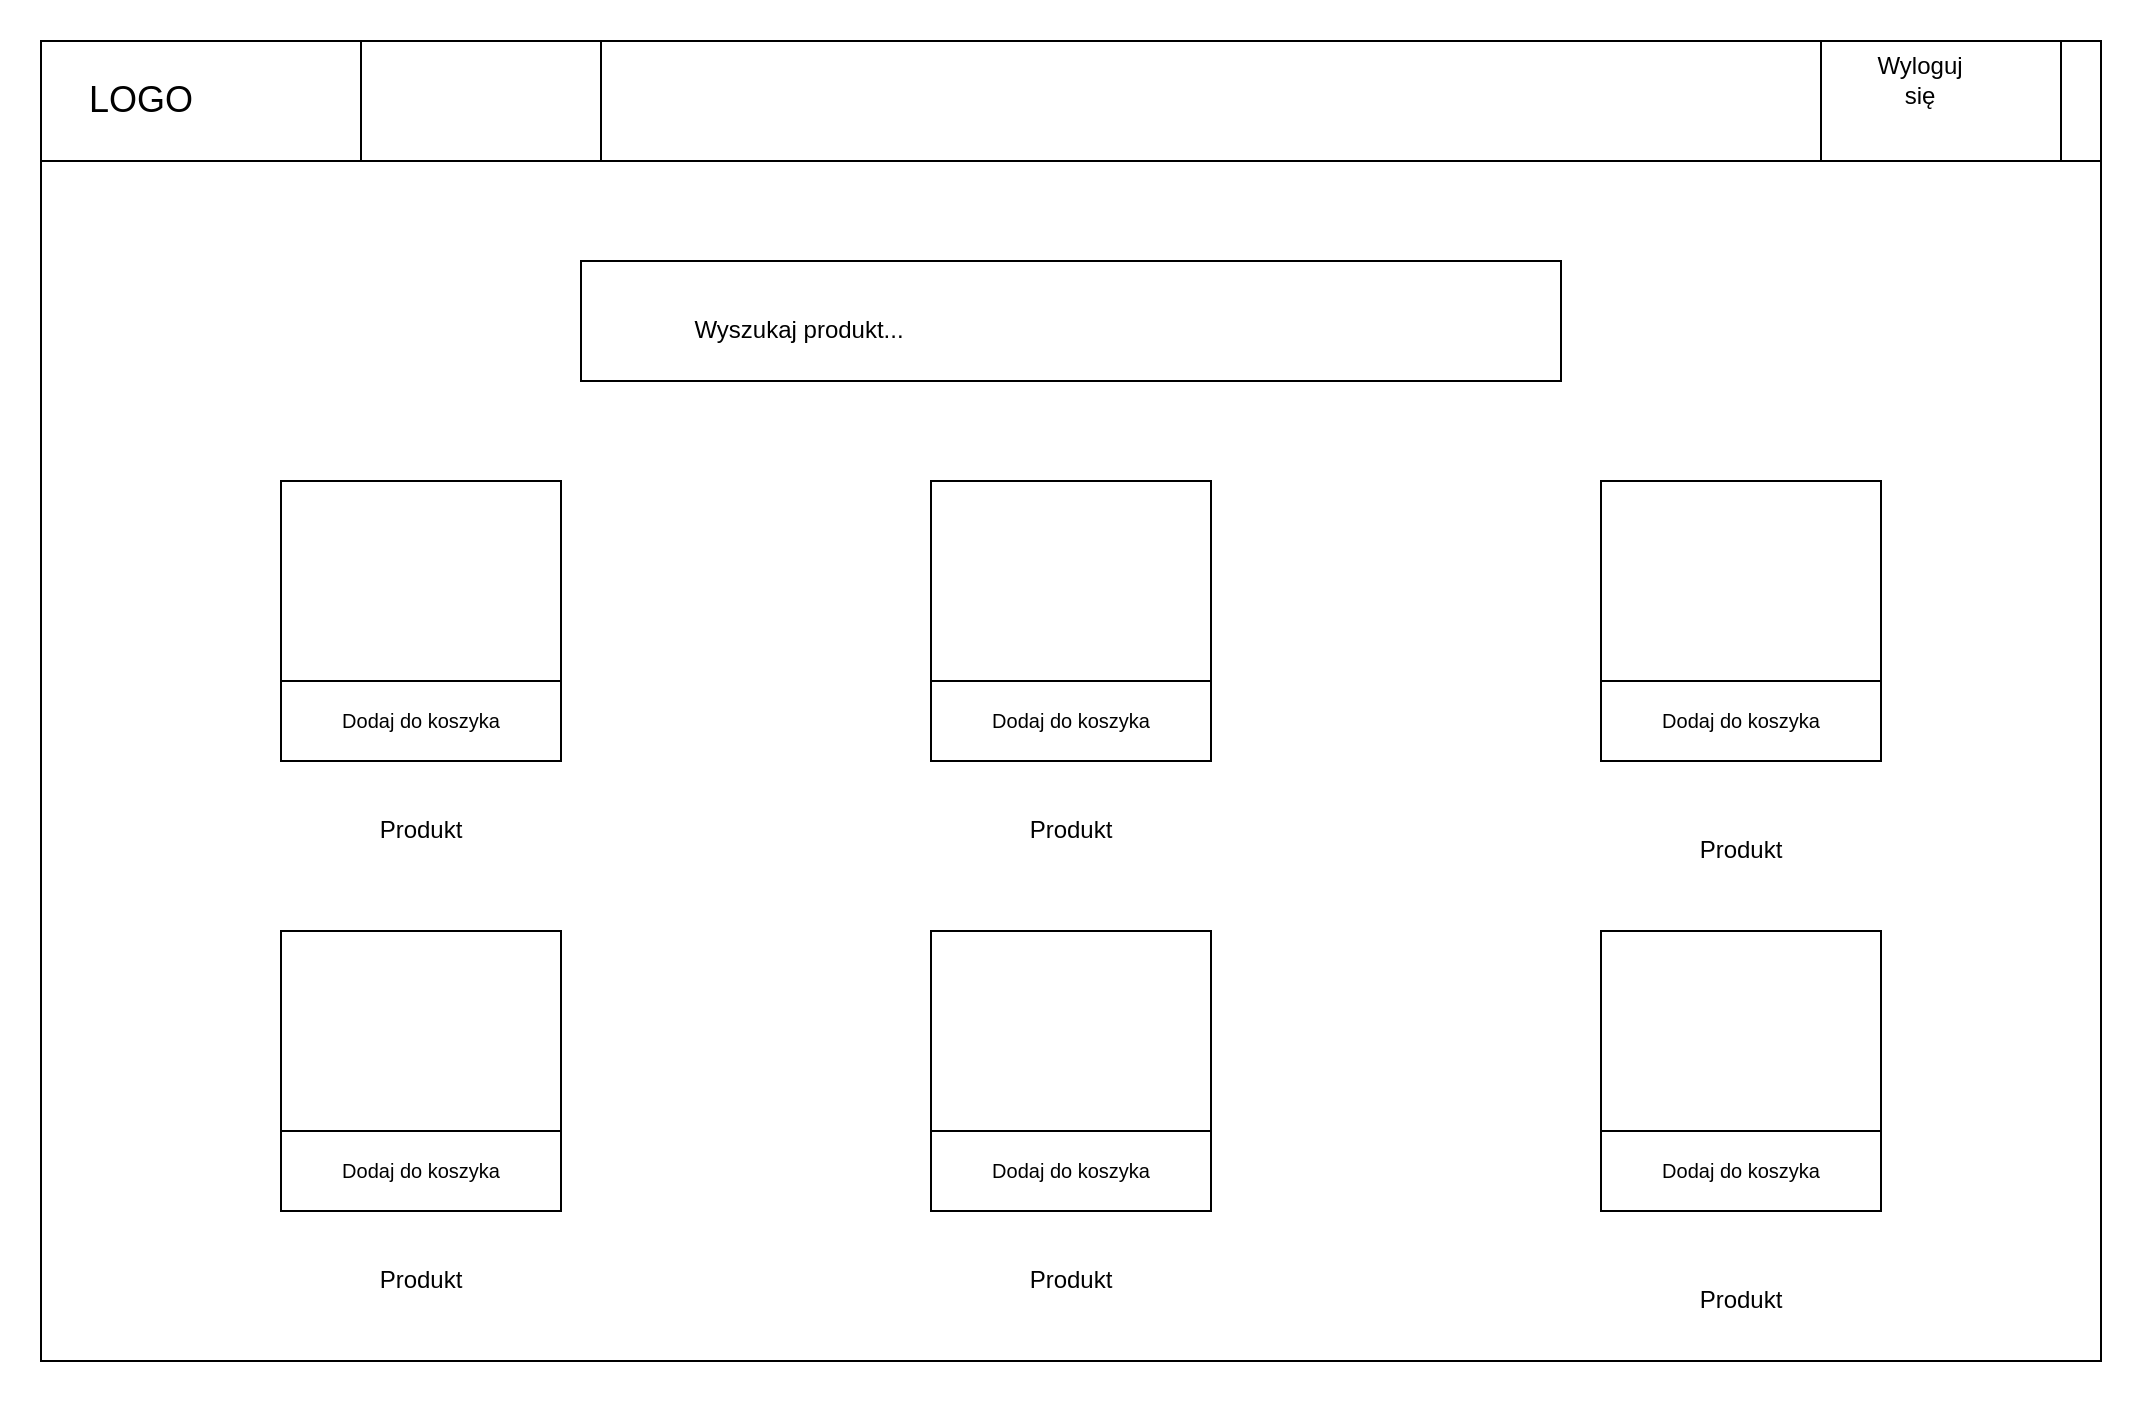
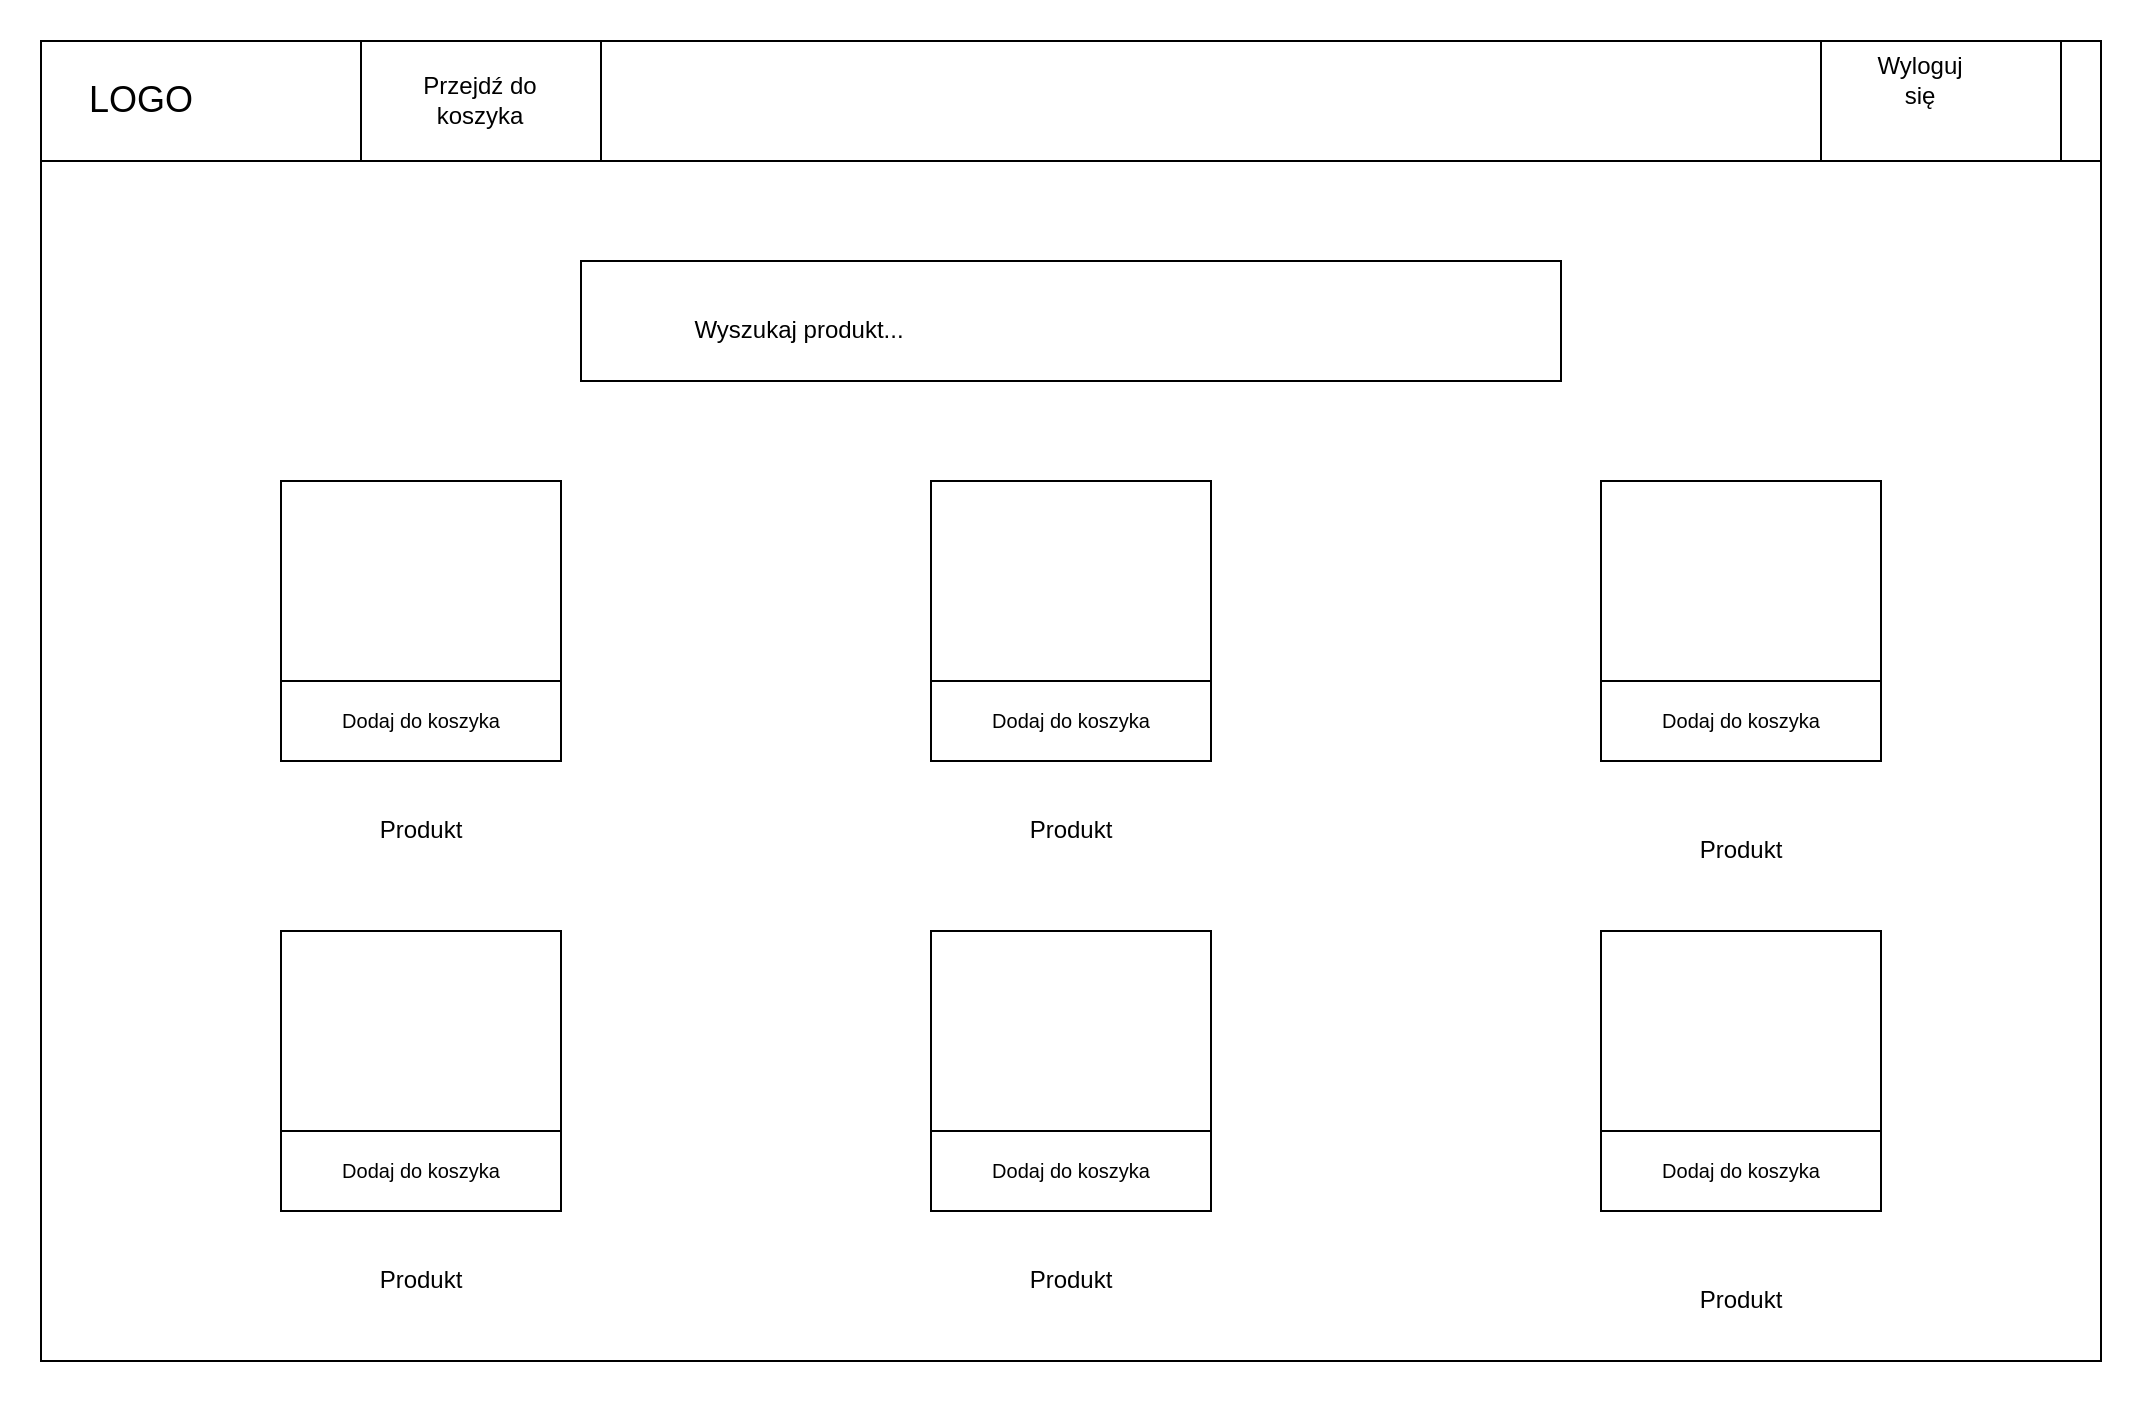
node "Przejdź do koszyka": added
